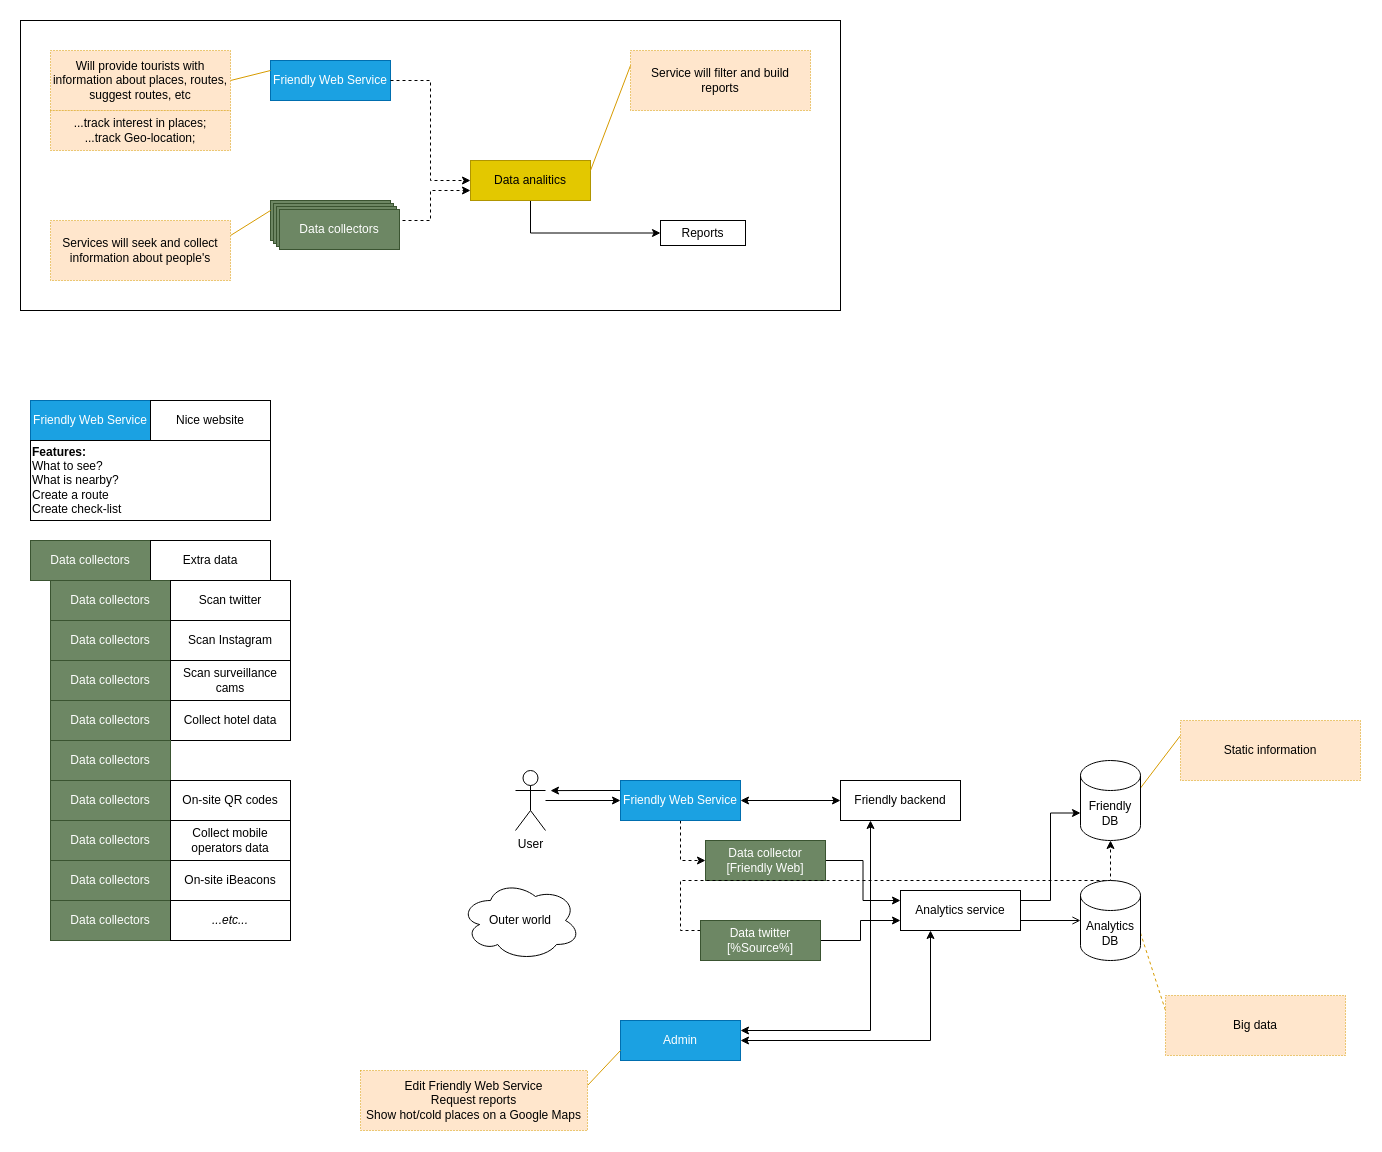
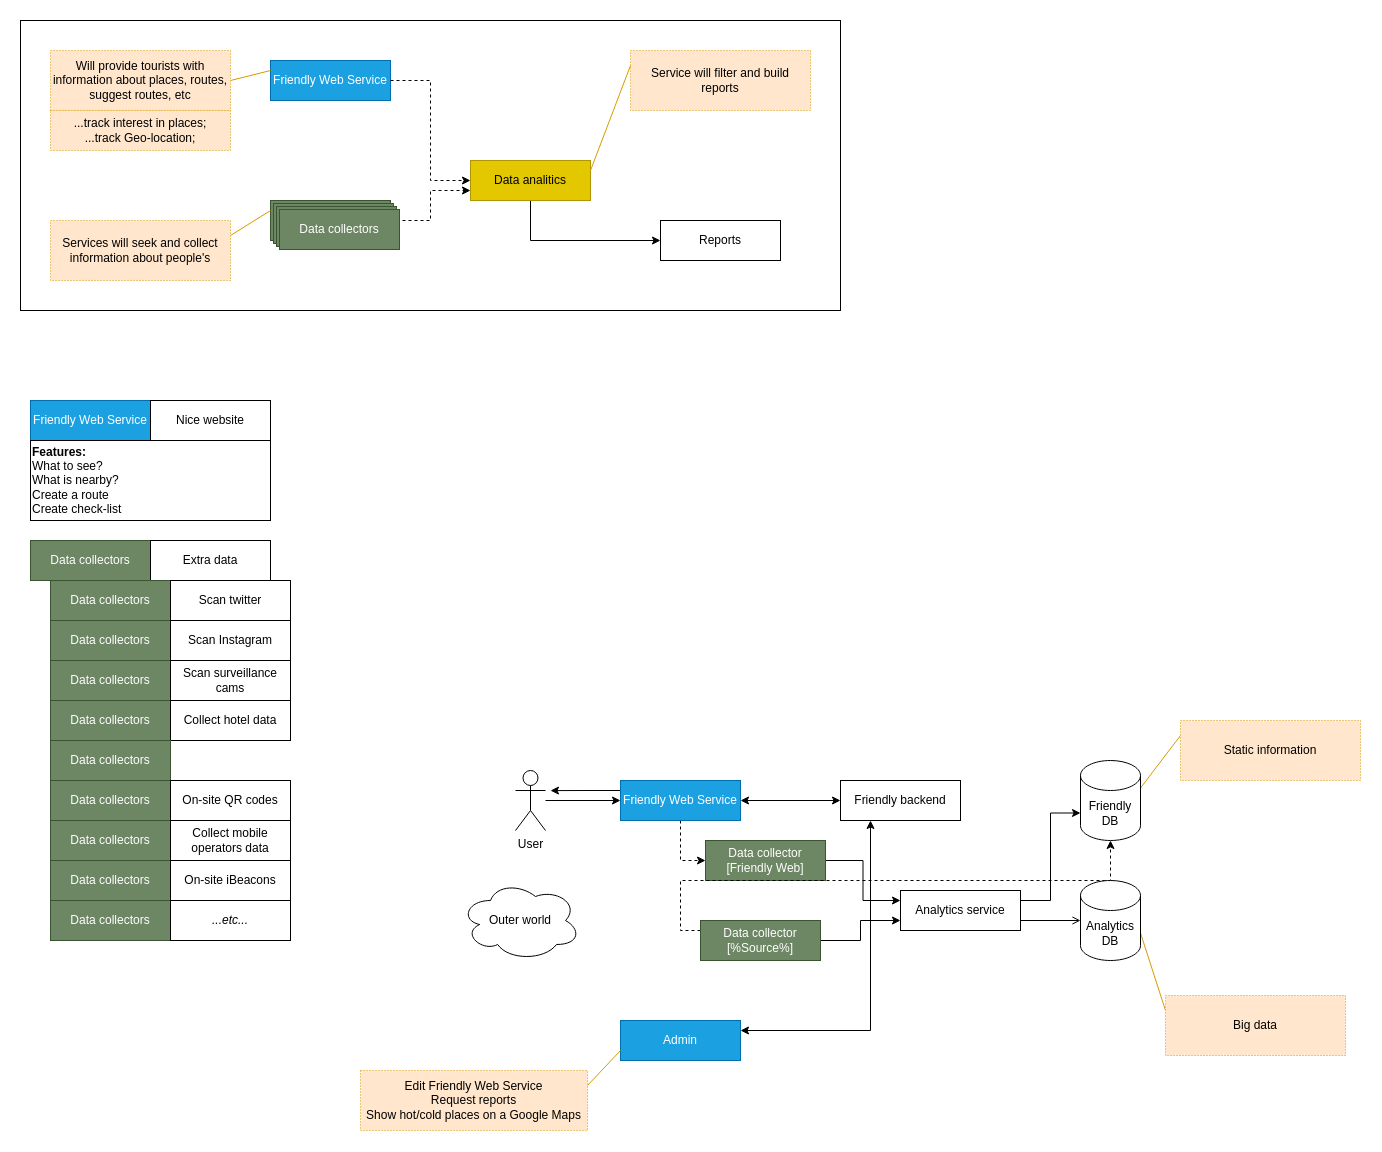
node "Reports": size 85x25 -> 120x40
node "Data twitter [%Source%]": label "Data twitter [%Source%]" -> "Data collector [%Source%]"
edge "Analytics DB" -- "Big data": style dashed -> solid
edge "Analytics service" -- "Admin": removed
